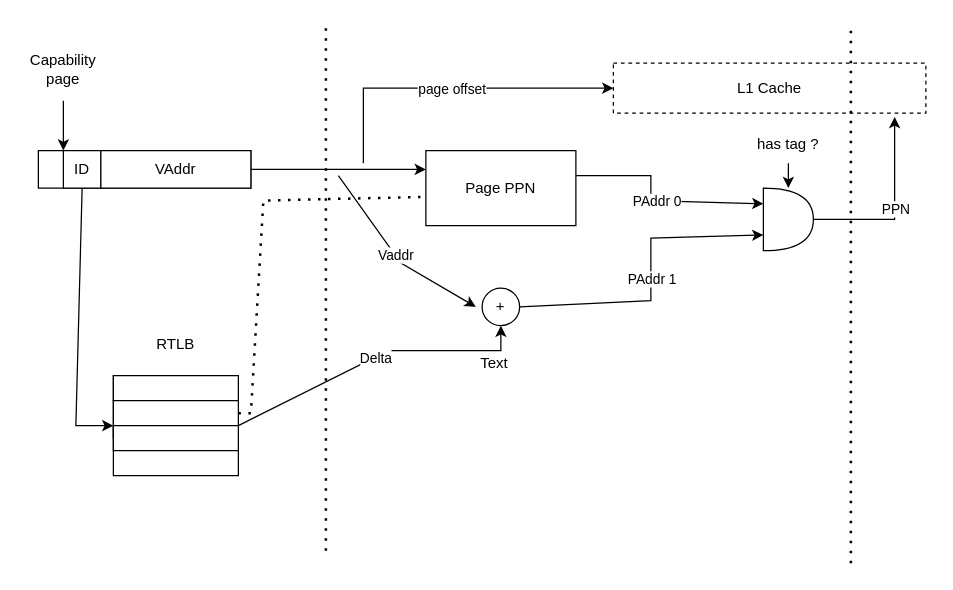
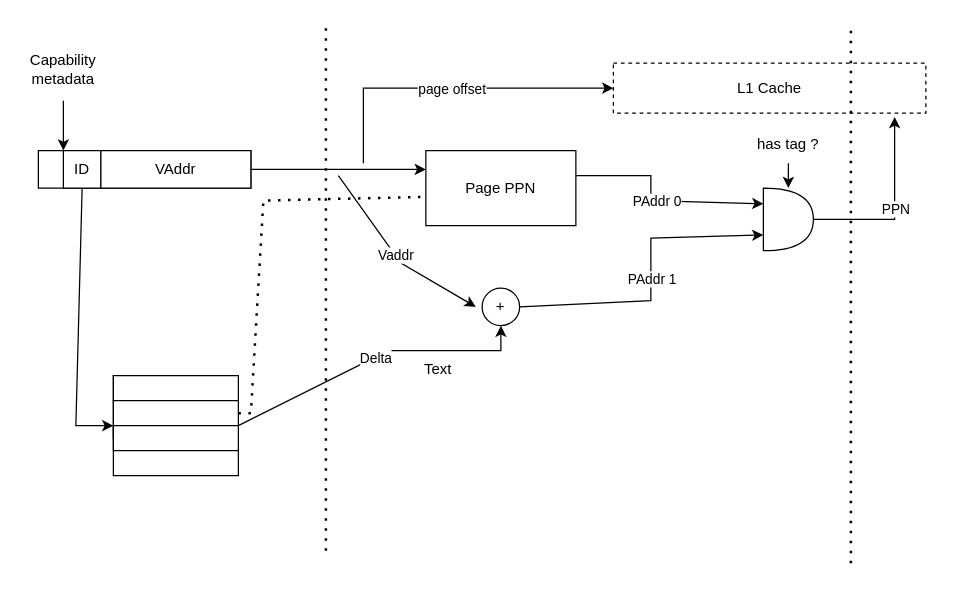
node "Capability page": label "Capability page" -> "Capability metadata"
node "RTLB": removed
node "Text": moved (494, 363) -> (438, 369)
